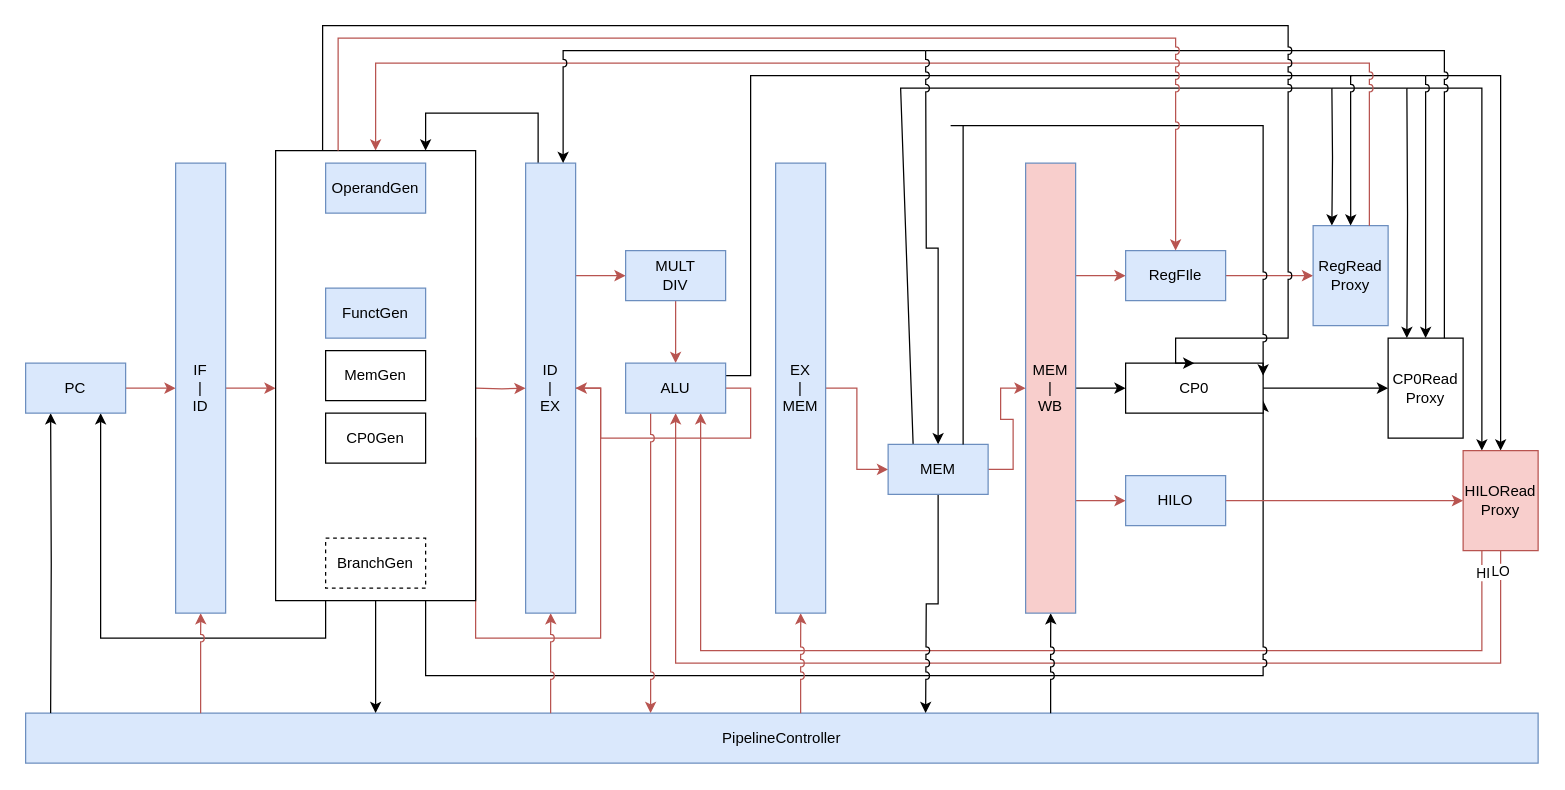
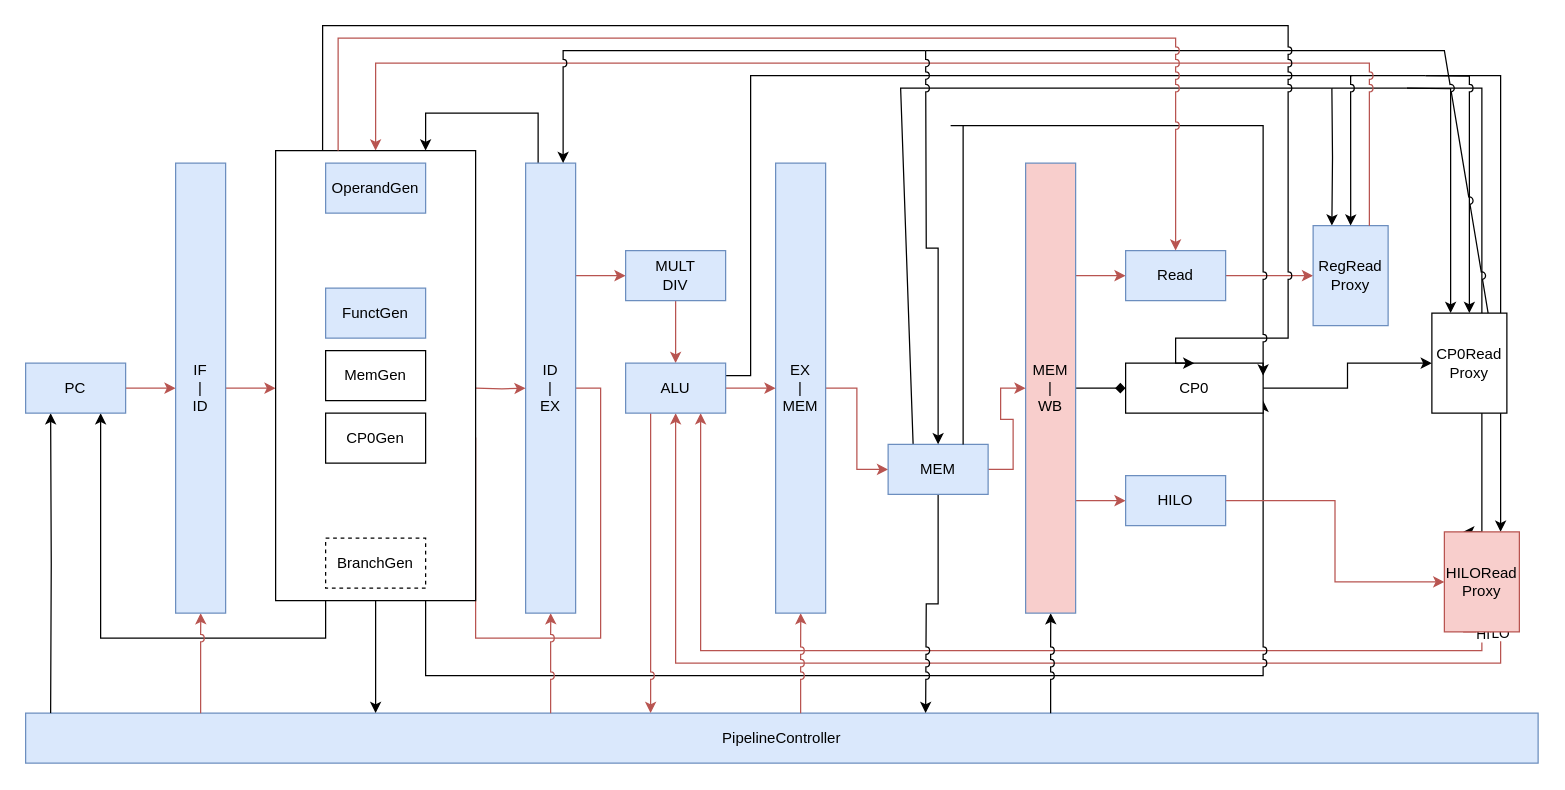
node "RegFIle": label "RegFIle" -> "Read"
edge "MEM | WB" -> "CP0": arrowhead classic -> diamond
node "CP0Read Proxy": moved (1426, 388) -> (1469, 363)
edge "ALU" -> "ID | EX": now "ALU" -> "EX | MEM"
node "HILORead Proxy": moved (1501, 501) -> (1482, 582)
